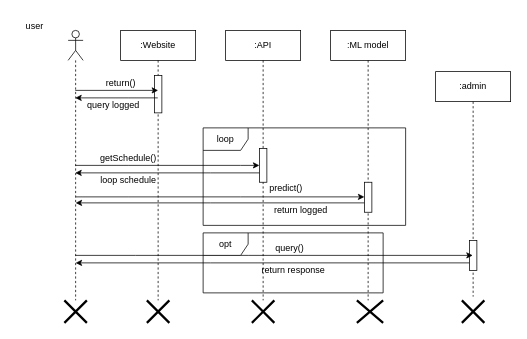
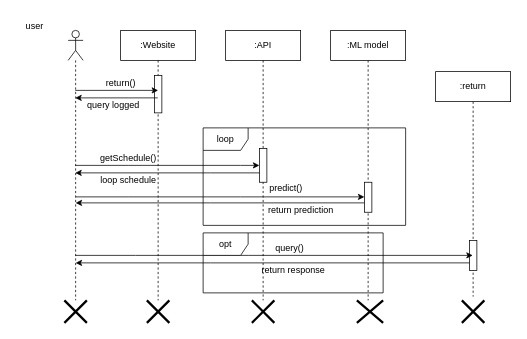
node ":admin": label ":admin" -> ":return"
node "return logged": label "return logged" -> "return prediction"
